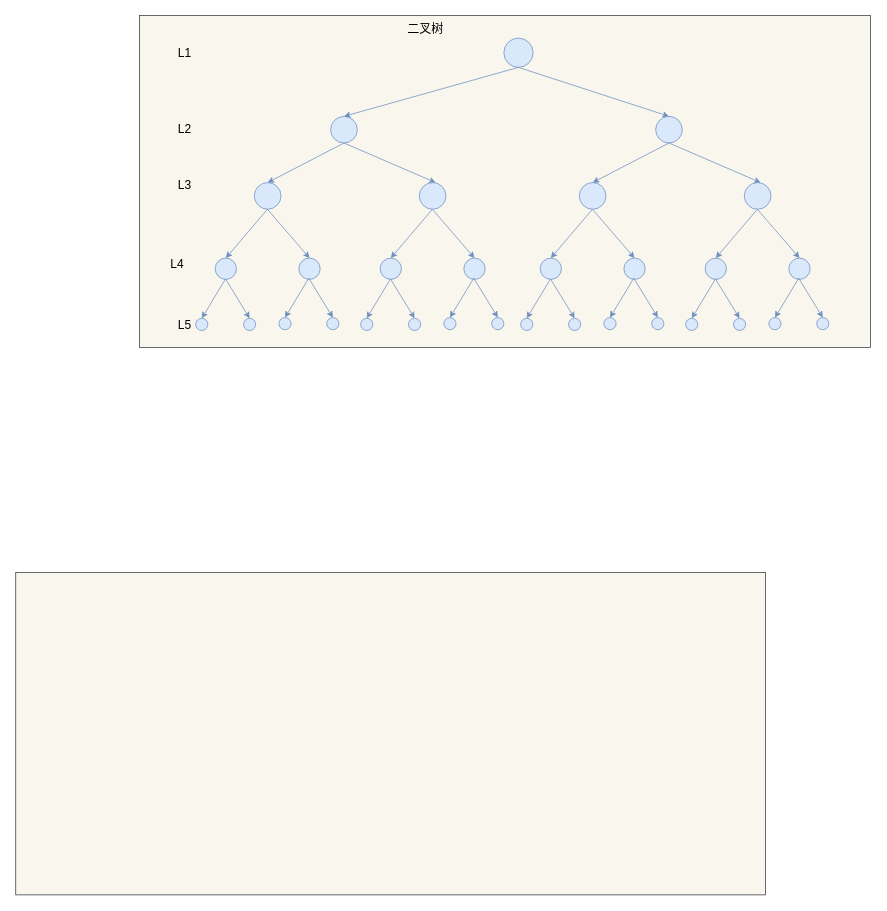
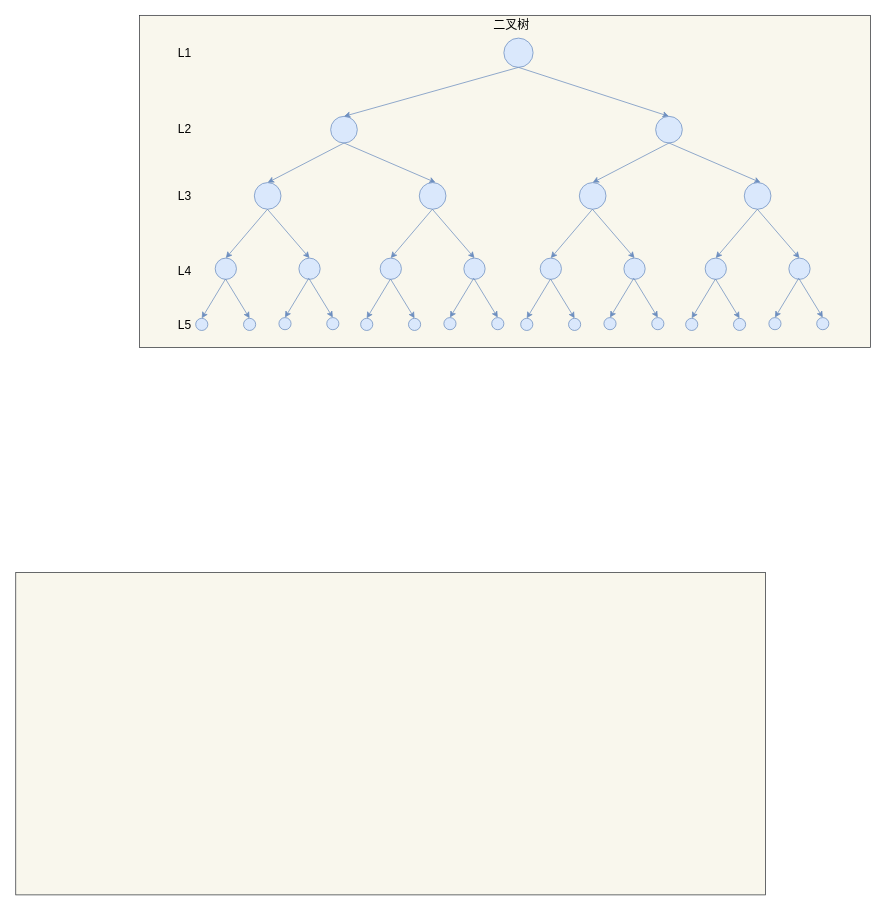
node "二叉树": moved (425, 29) -> (511, 25)
node "L3": moved (184, 185) -> (184, 196)
node "L4": moved (177, 263) -> (184, 271)
